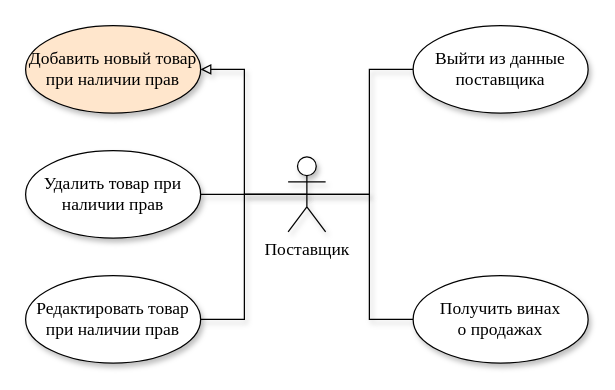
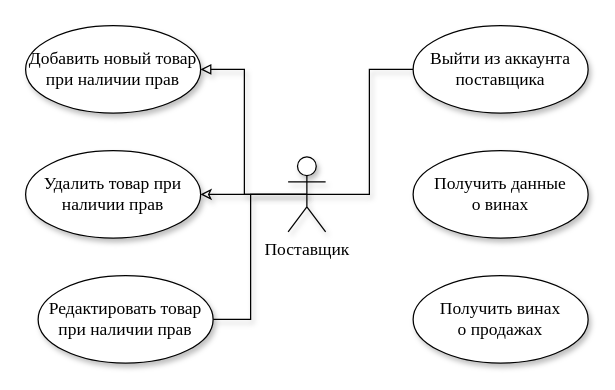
node "Добавить новый товар при наличии прав": fillcolor #ffe6cc -> #ffffff
node "Выйти из данные поставщика": label "Выйти из данные поставщика" -> "Выйти из аккаунта поставщика"
edge "Удалить товар при наличии прав" -- "Поставщик": arrowhead none -> classic
node "Получить данные о винах": added
edge "Поставщик" -- "Получить винах о продажах": removed
node "Редактировать товар при наличии прав": moved (113, 319) -> (126, 319)
